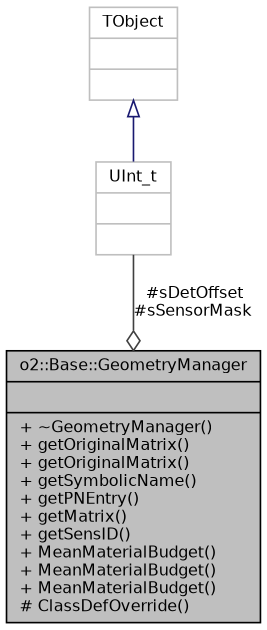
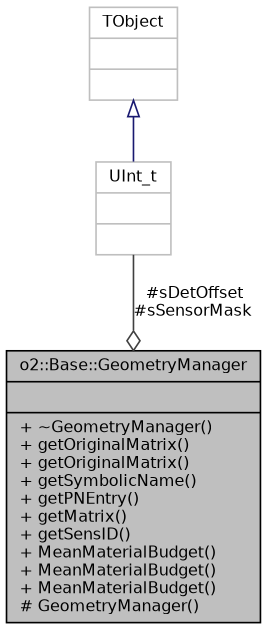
node "o2::Base::GeometryManager": text "# ClassDefOverride()" -> "# GeometryManager()"
